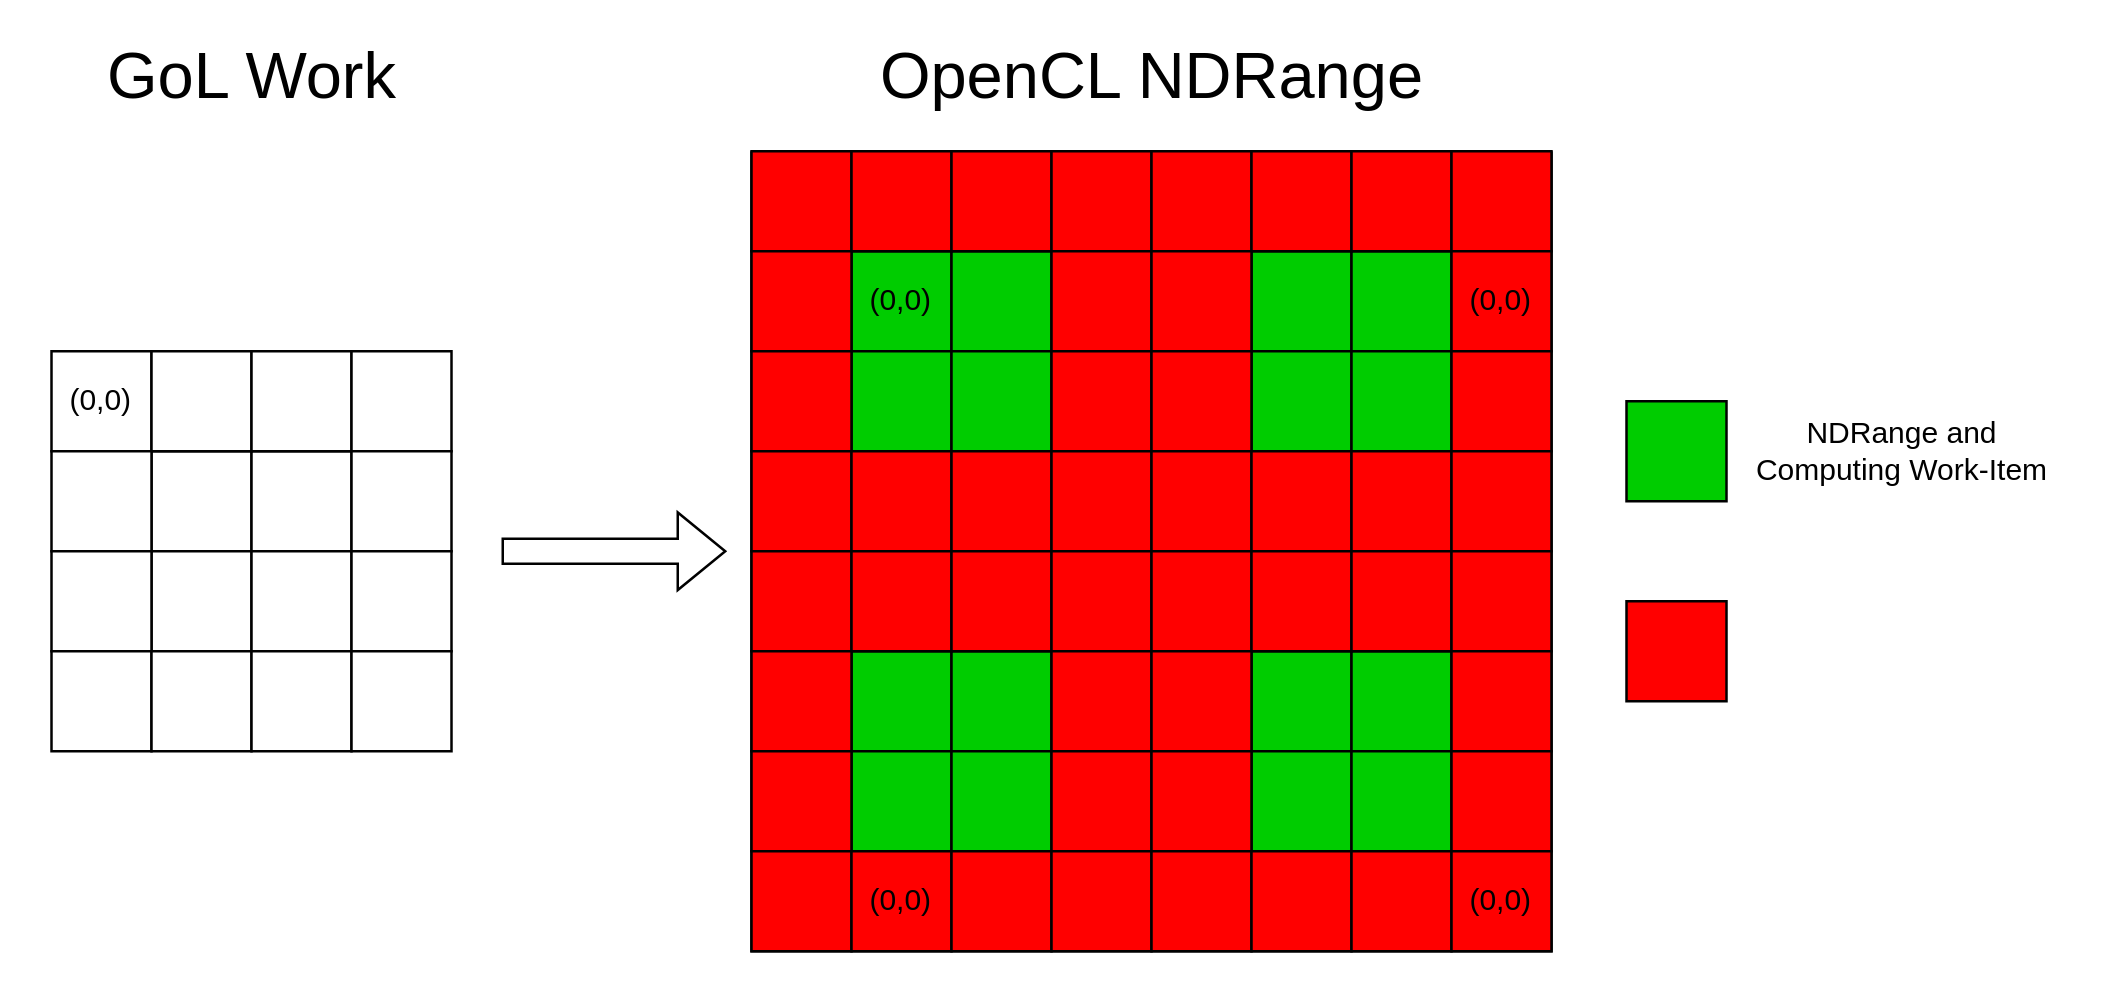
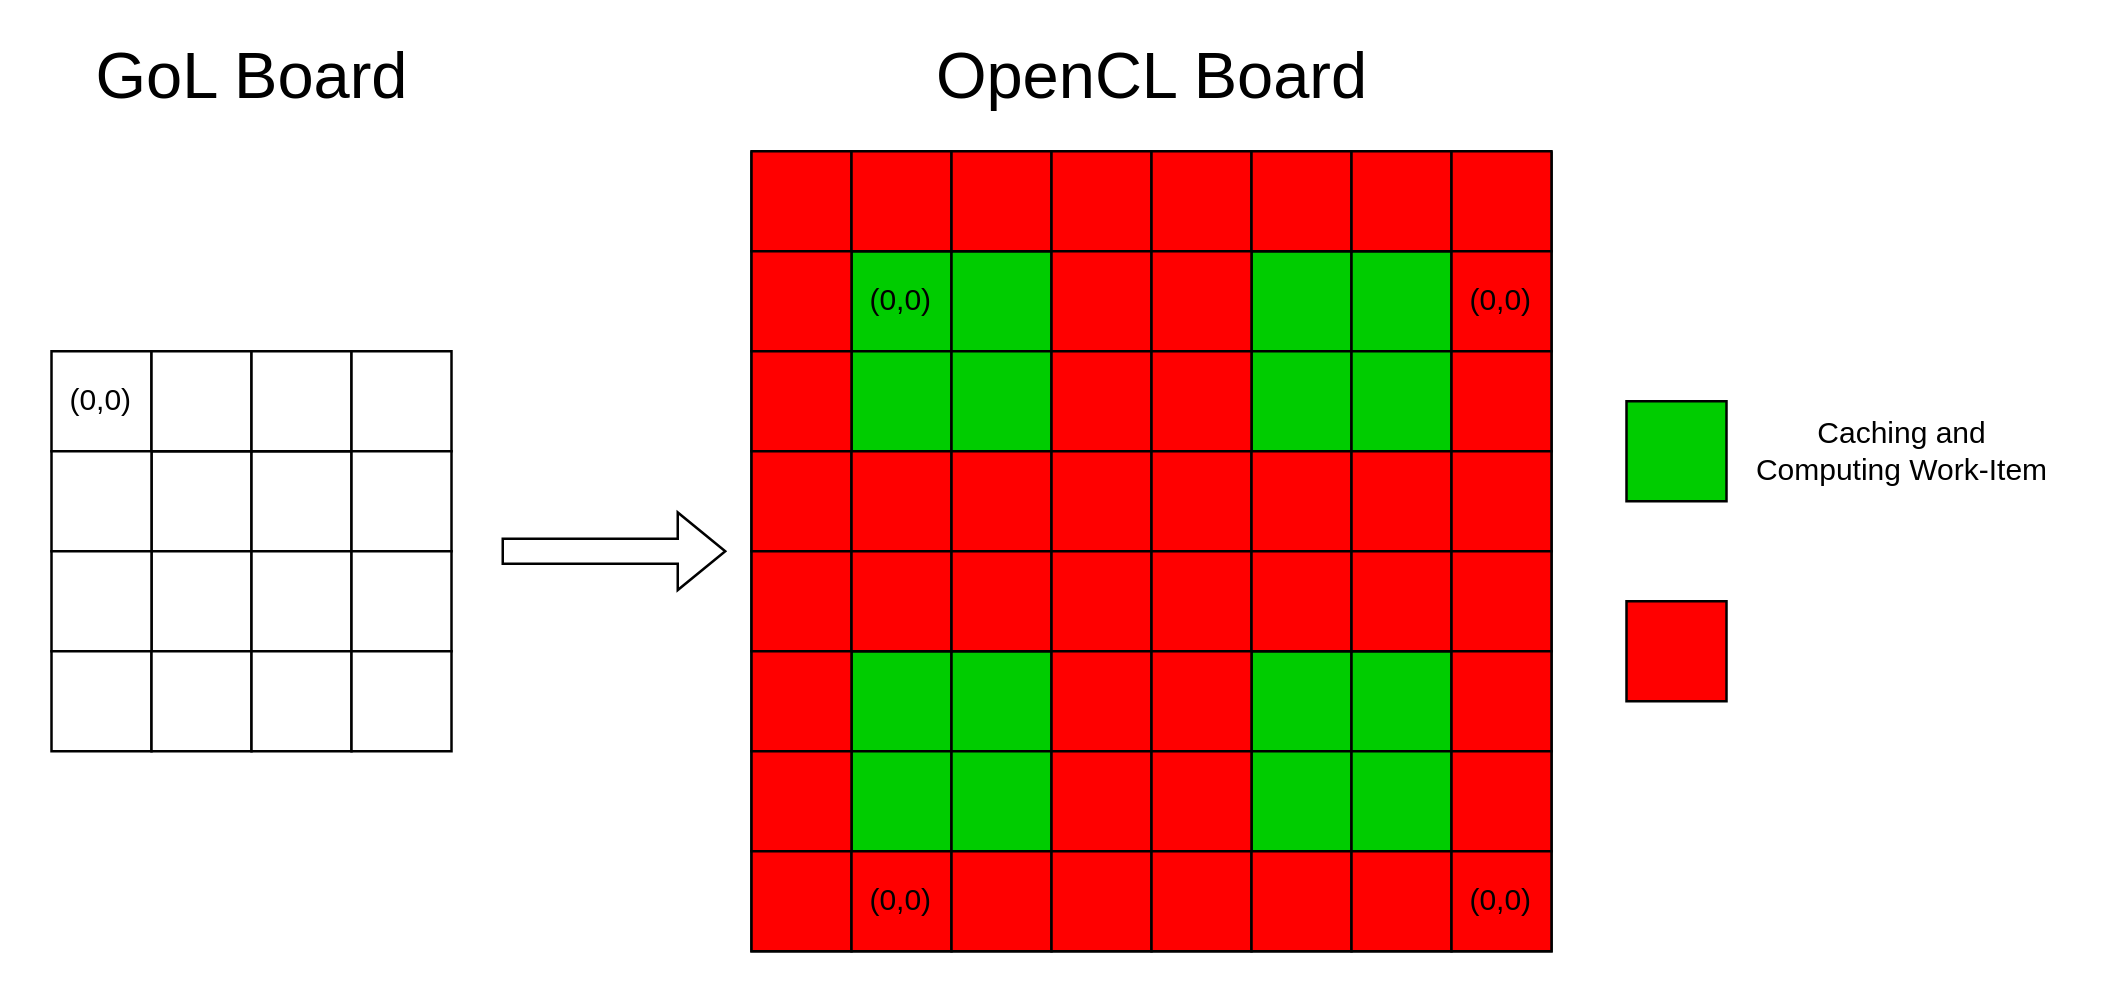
node "GoL Work": label "GoL Work" -> "GoL Board"
node "OpenCL NDRange": label "OpenCL NDRange" -> "OpenCL Board"
node "NDRange and Computing Work-Item": label "NDRange and Computing Work-Item" -> "Caching and Computing Work-Item"
